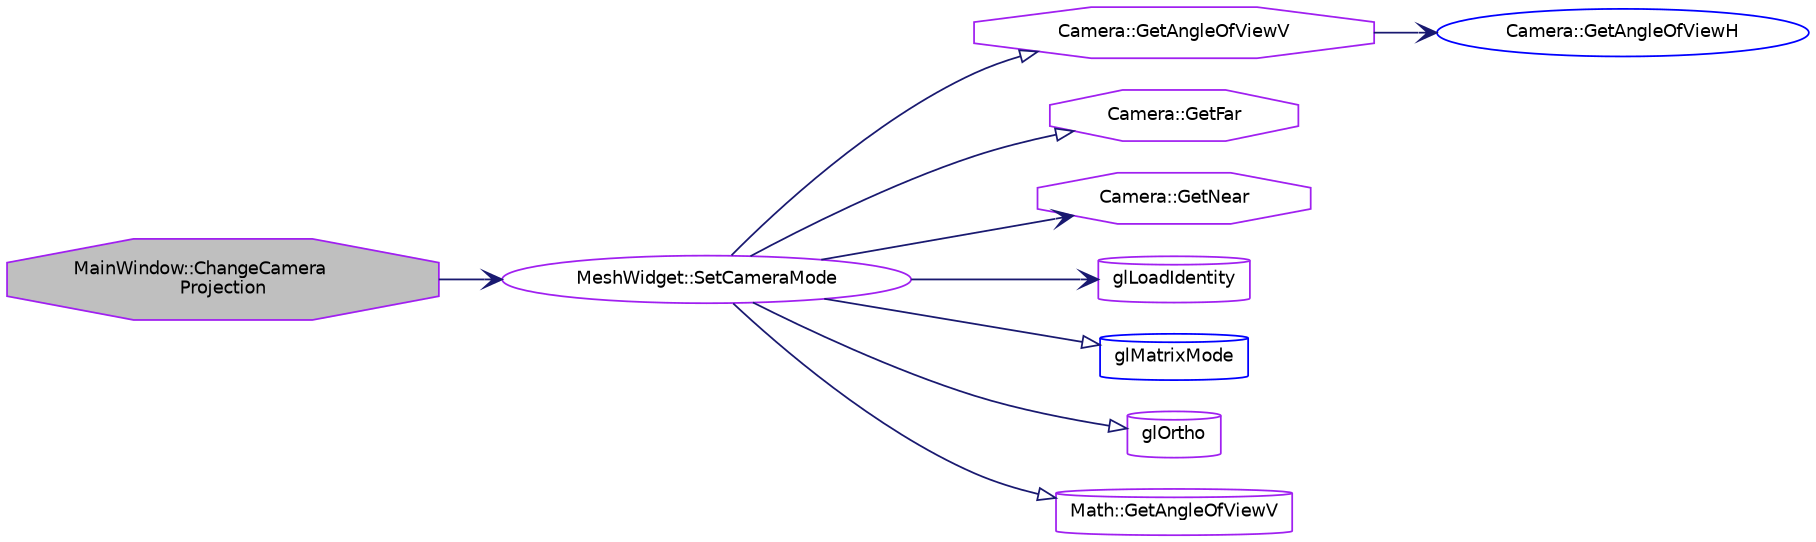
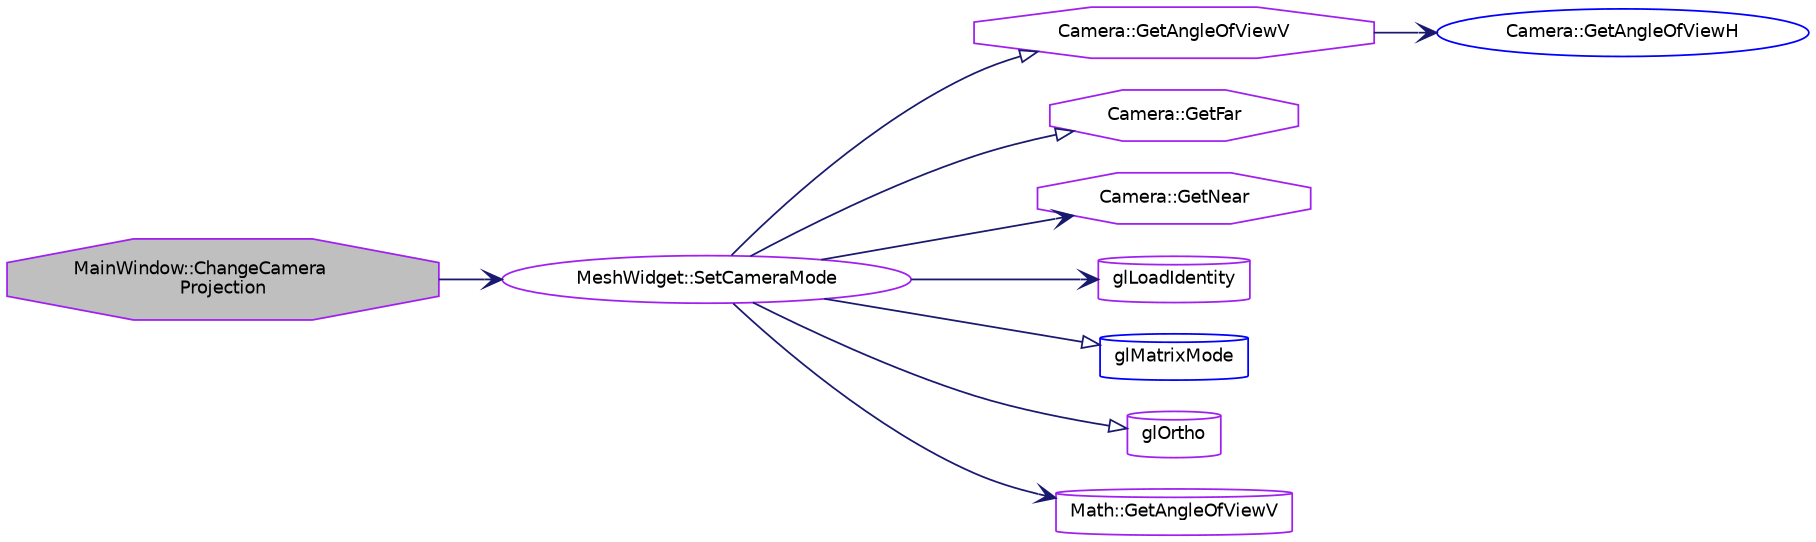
edge "MeshWidget::SetCameraMode" -> "Math::GetAngleOfViewV": arrowhead onormal -> vee
